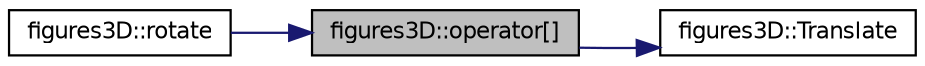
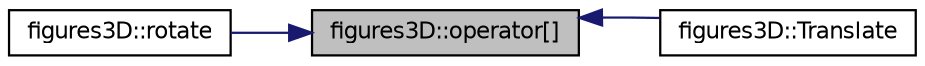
edge "figures3D::operator[]" -> "figures3D::Translate": reversed
